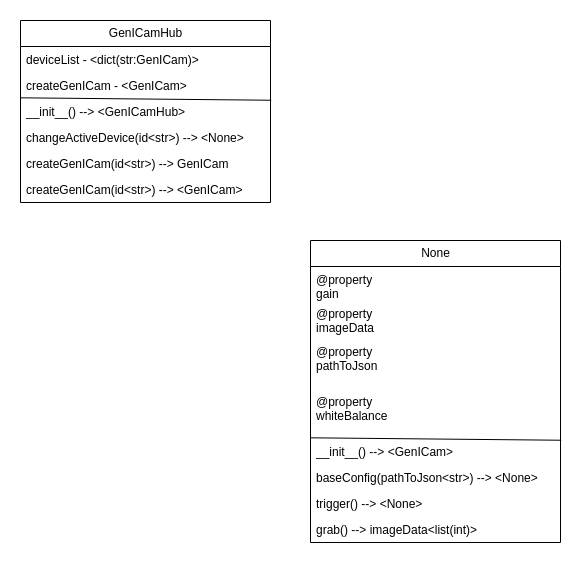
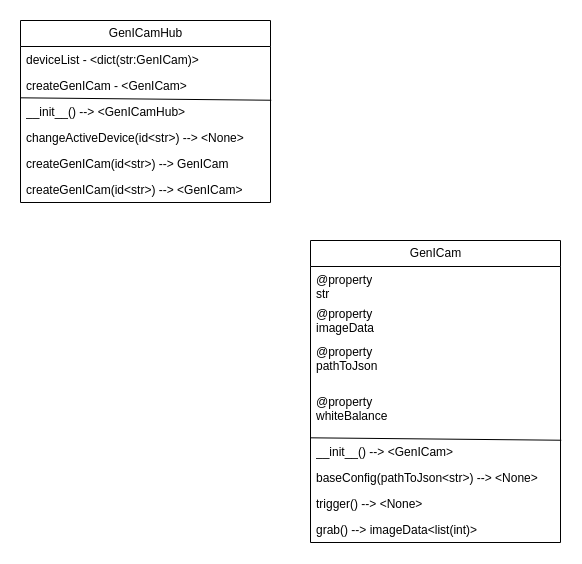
node "None": label "None" -> "GenICam"
node "@property gain": label "@property gain" -> "@property str"
